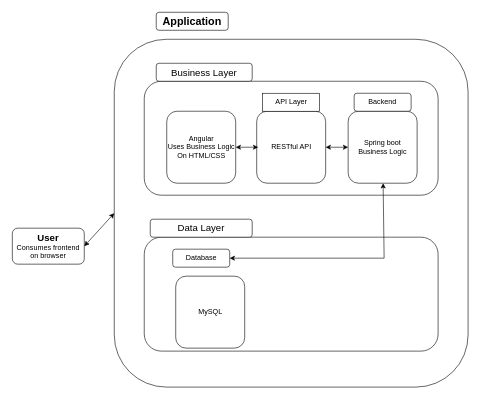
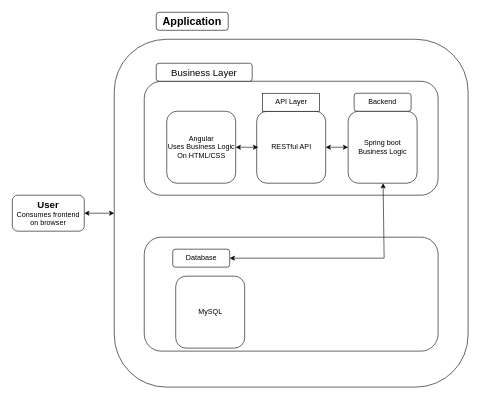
node "Data Layer": removed
node "User Consumes frontend on browser": moved (48, 246) -> (48, 213)
